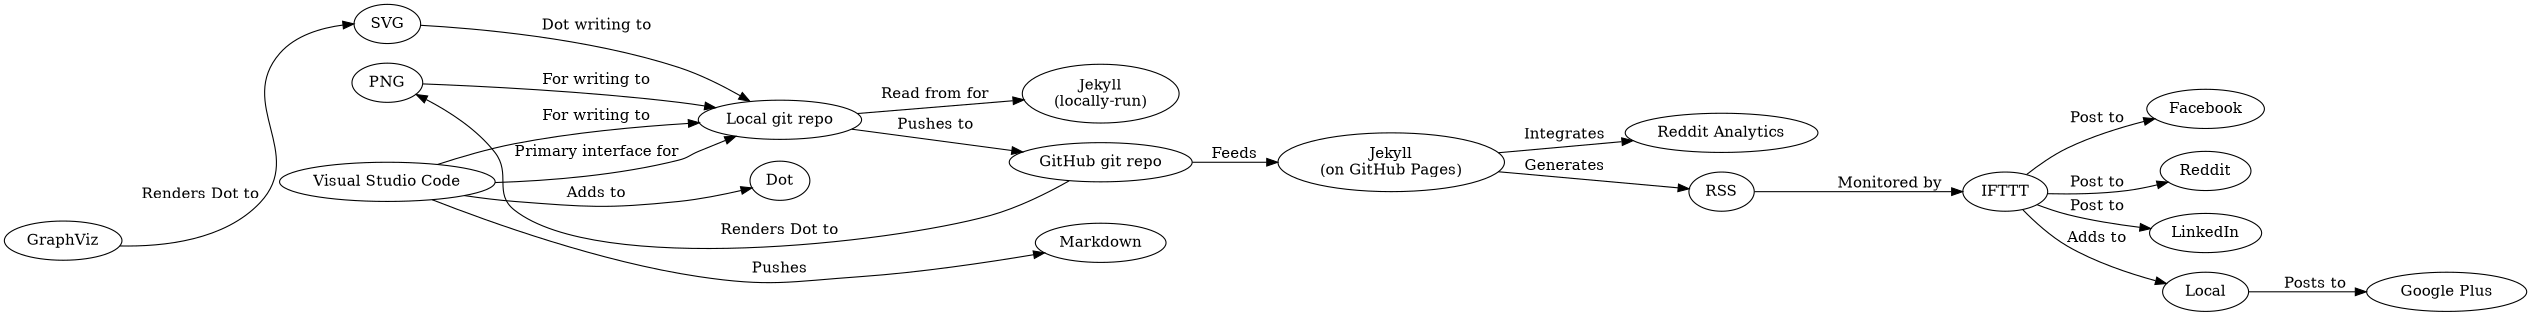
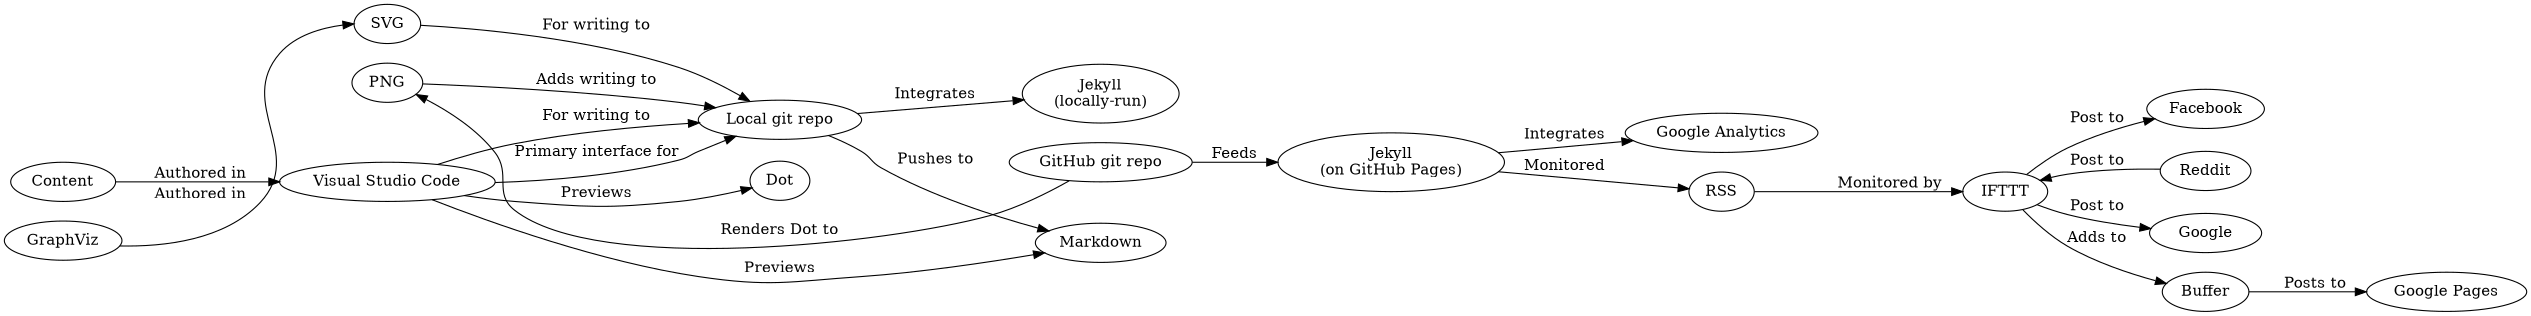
edge "SVG" -> "Local git repo": label "Dot writing to" -> "For writing to"
edge "PNG" -> "Local git repo": label "For writing to" -> "Adds writing to"
edge "Local git repo" -> "Jekyll (locally-run)": label "Read from for" -> "Integrates"
node "Reddit Analytics": label "Reddit Analytics" -> "Google Analytics"
edge "Local git repo" -> "GitHub git repo": now "Local git repo" -> "Markdown"
edge "Jekyll (on GitHub Pages)" -> "RSS": label "Generates" -> "Monitored"
node "Content": added
edge "Visual Studio Code" -> "Dot": label "Adds to" -> "Previews"
edge "IFTTT" -> "Reddit": reversed
edge "GraphViz" -> "SVG": label "Renders Dot to" -> "Authored in"
node "LinkedIn": label "LinkedIn" -> "Google"
edge "Visual Studio Code" -> "Markdown": label "Pushes" -> "Previews"
node "Local": label "Local" -> "Buffer"
node "Google Plus": label "Google Plus" -> "Google Pages"
